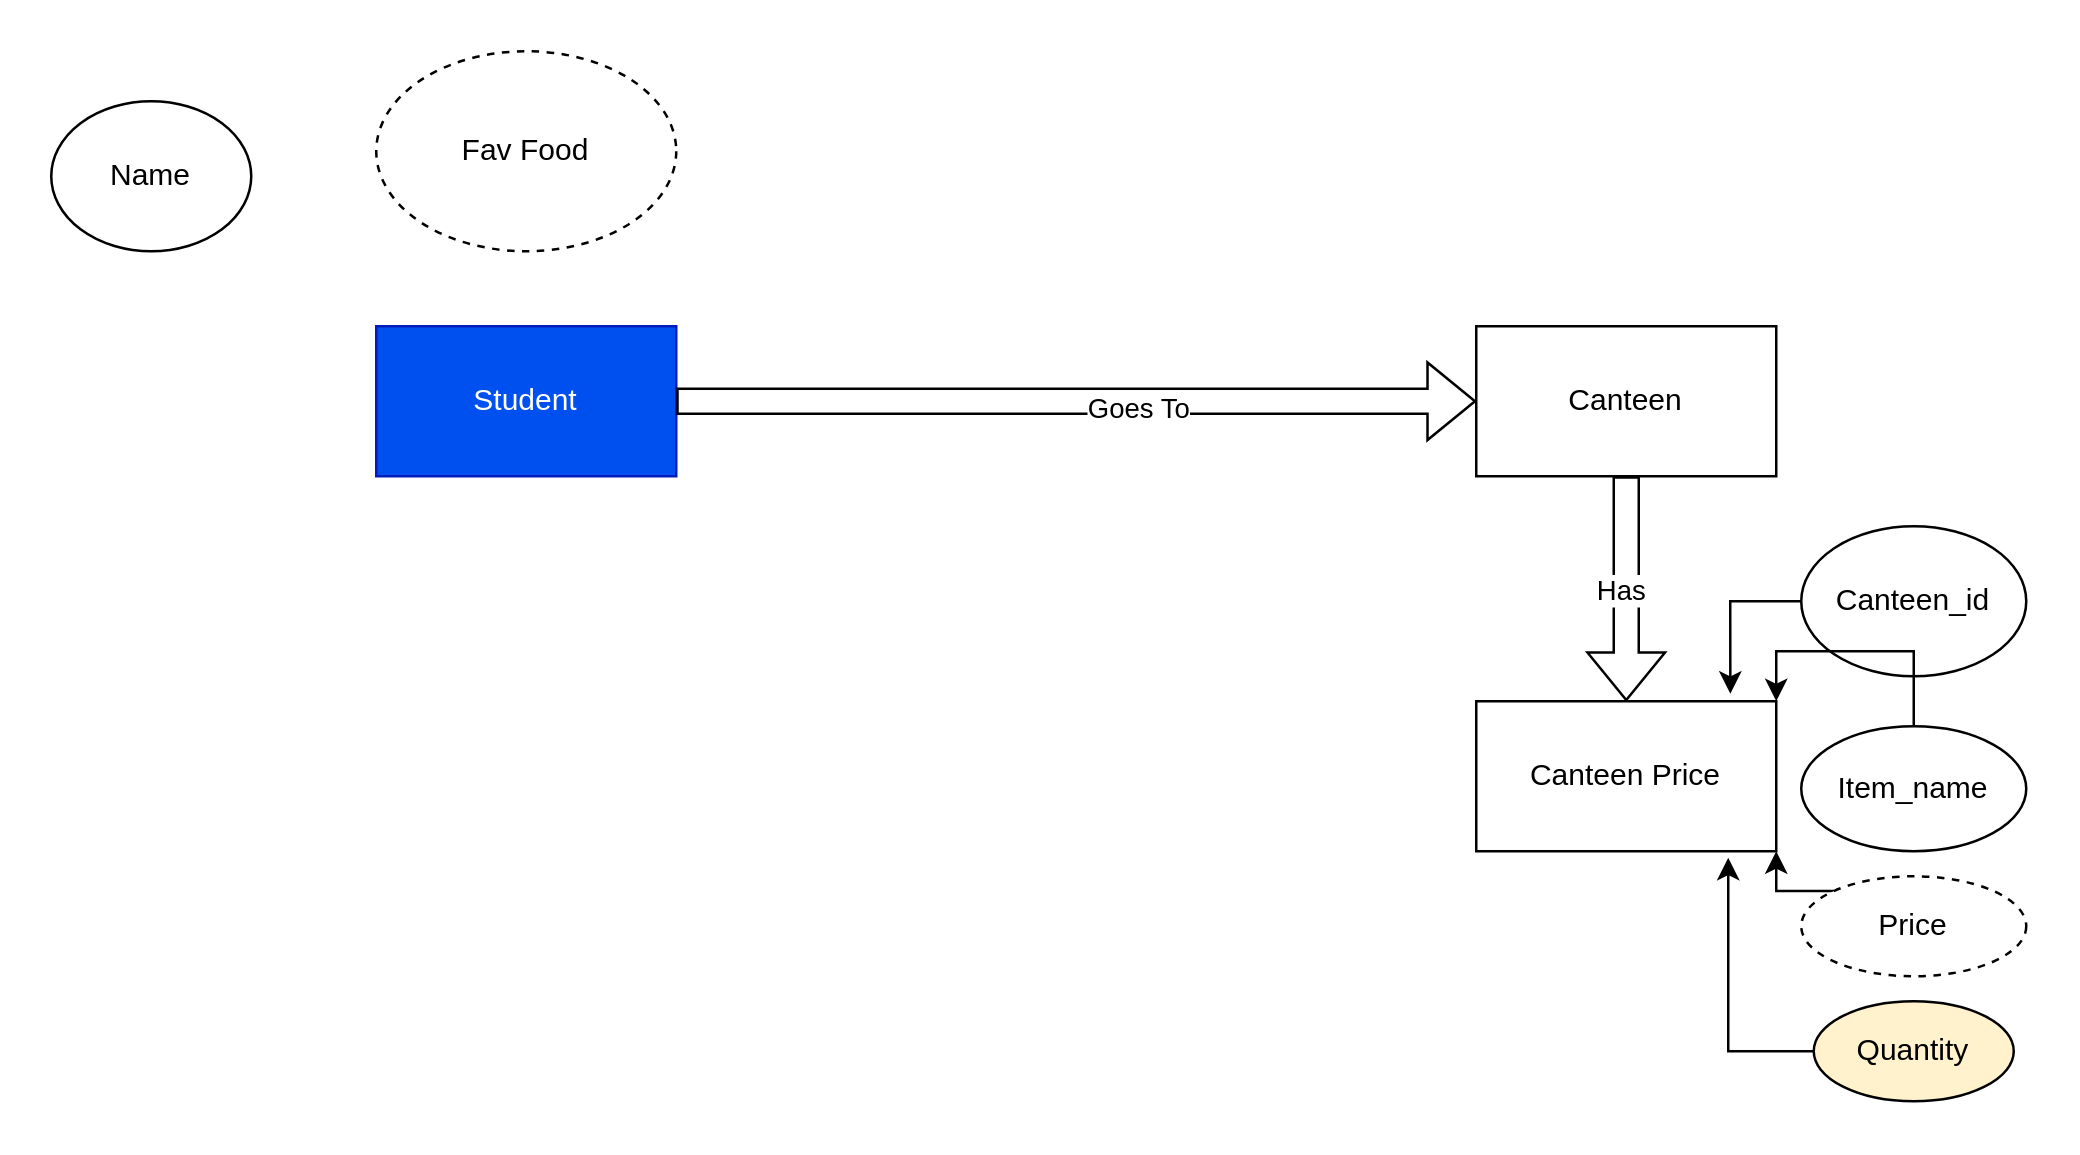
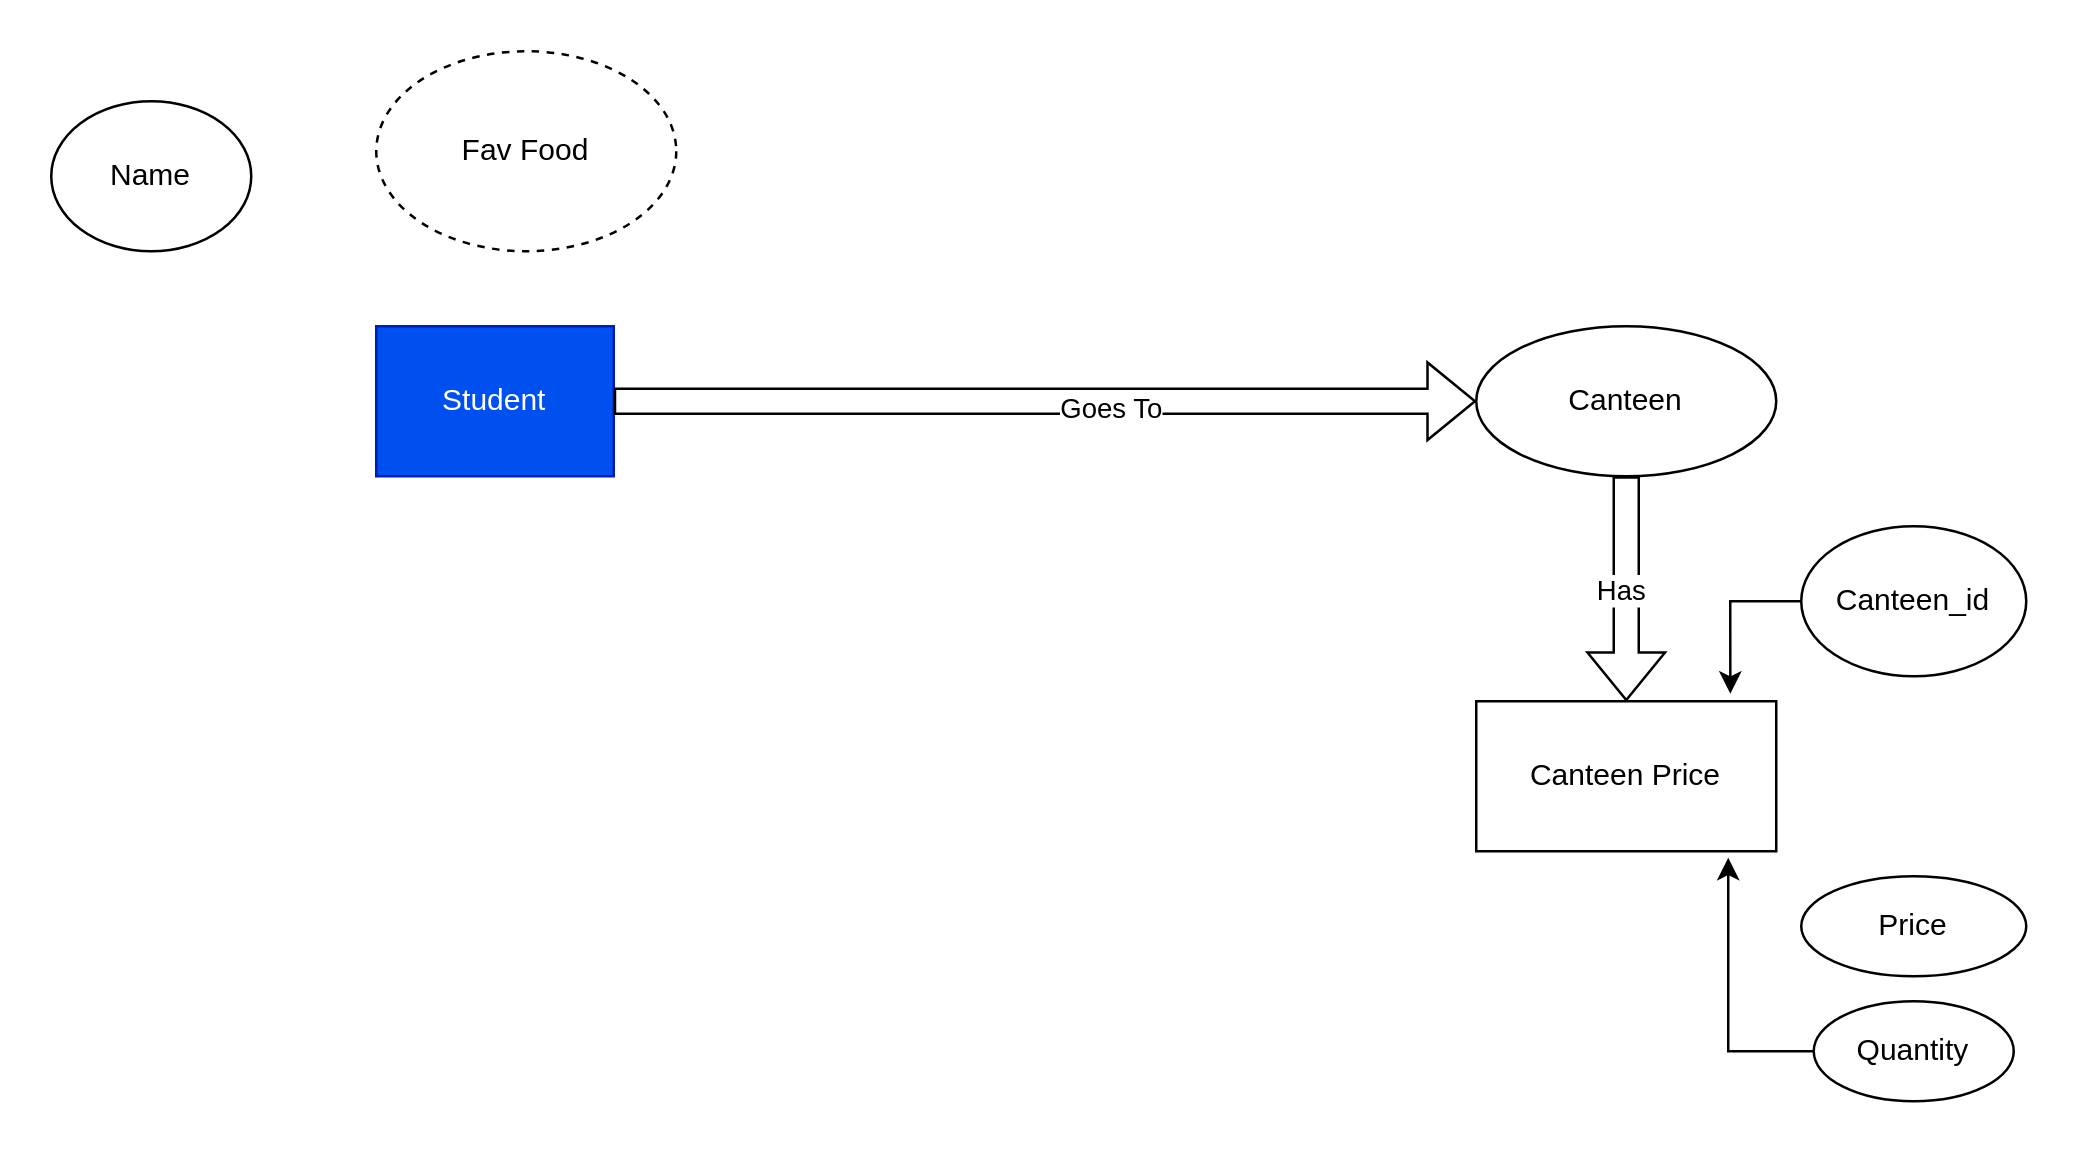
node "Student": size 300x150 -> 238x150
node "Canteen": shape rectangle -> ellipse
edge "Item_name" -> "Canteen Price": removed
node "Item_name": removed
edge "Price" -> "Canteen Price": removed
node "Price": style dashed -> solid
node "Quantity": fillcolor #fff2cc -> #ffffff
